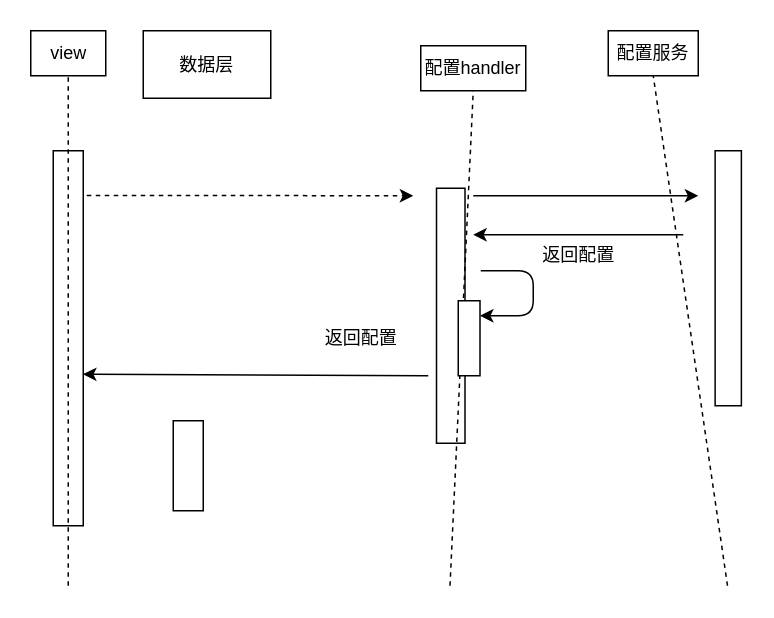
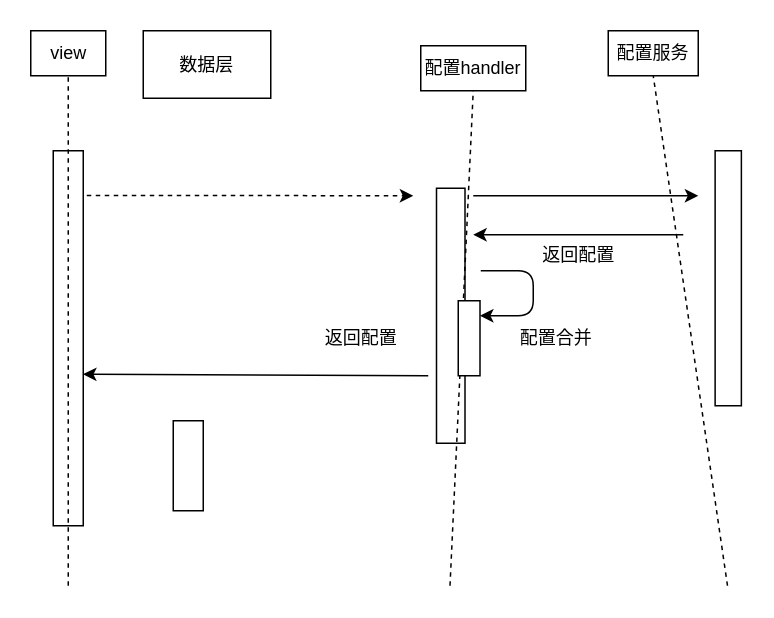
node "配置合并": added
